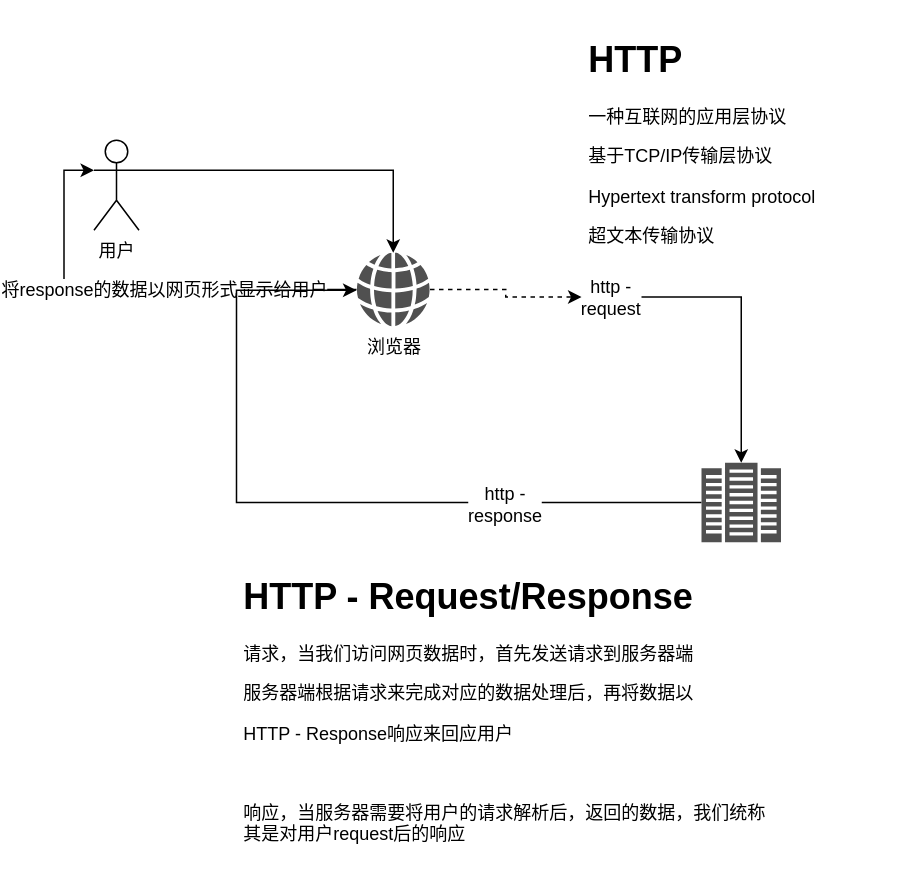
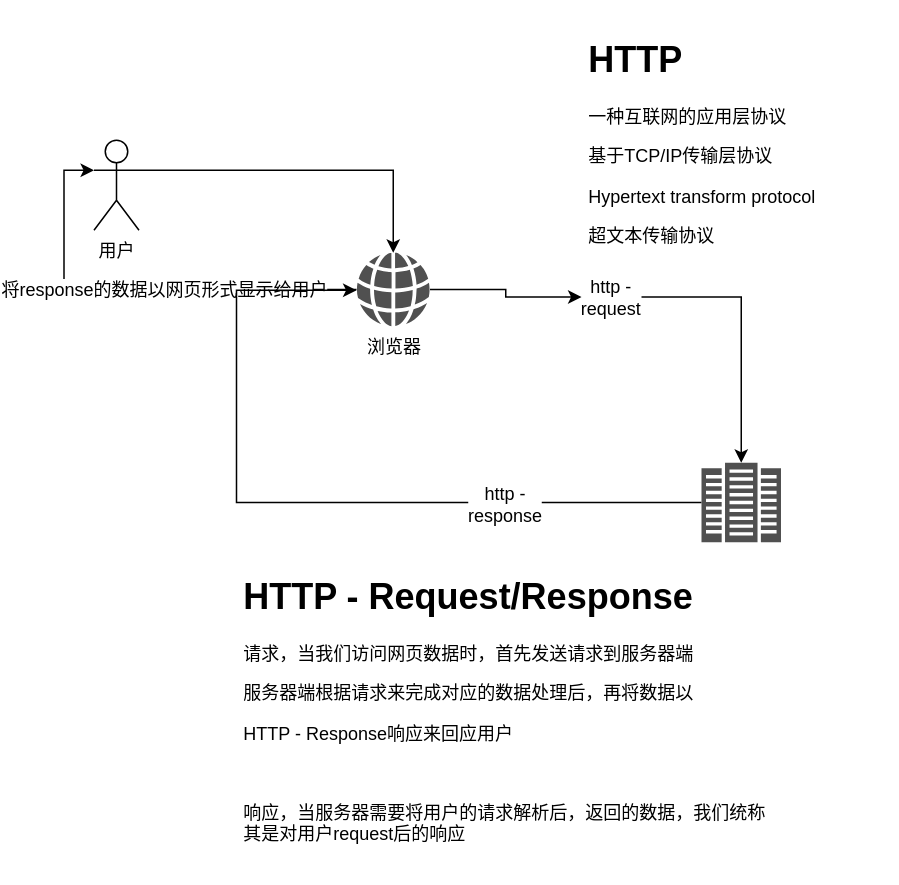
edge "浏览器" -> "http - request": style dashed -> solid
